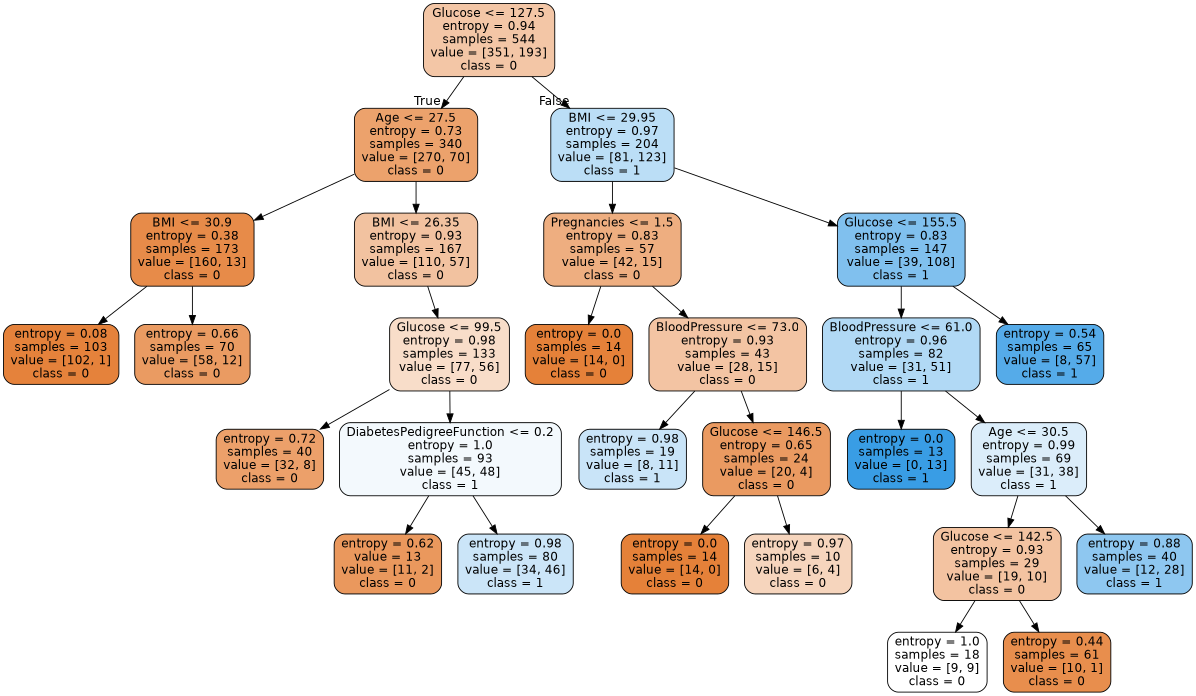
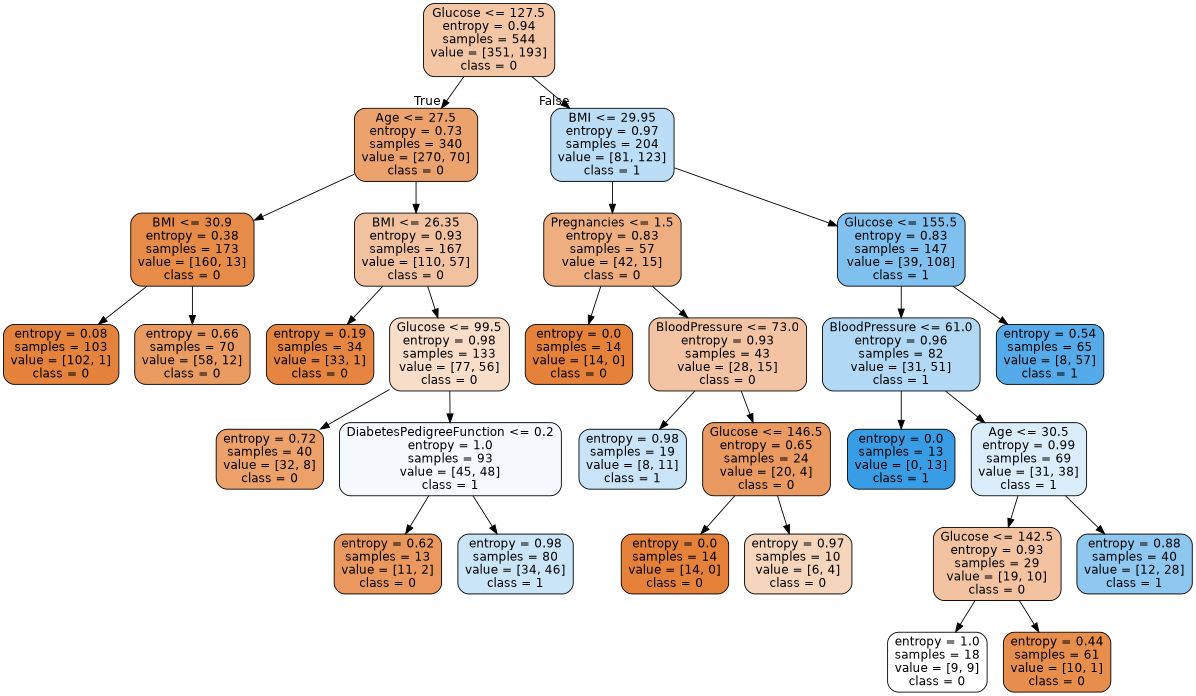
node "entropy = 0.19 samples = 34 value = [33, 1] class = 0": added
node "entropy = 0.62 value = 13 value = [11, 2] class = 0": label "entropy = 0.62 value = 13 value = [11, 2] class = 0" -> "entropy = 0.62 samples = 13 value = [11, 2] class = 0"
